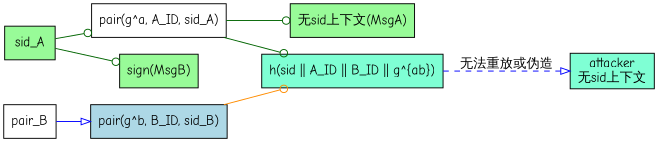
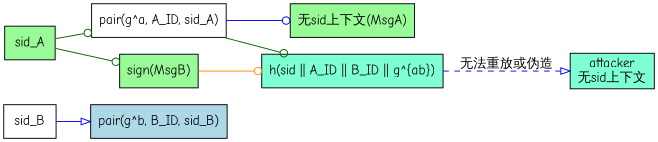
edge "pair(g^a, A_ID, sid_A)" -> "无sid上下文(MsgA)": color darkgreen -> blue
edge "pair(g^b, B_ID, sid_B)" -> "h(sid || A_ID || B_ID || g^{ab})": now "sign(MsgB)" -> "h(sid || A_ID || B_ID || g^{ab})"
node "pair_B": label "pair_B" -> "sid_B"
